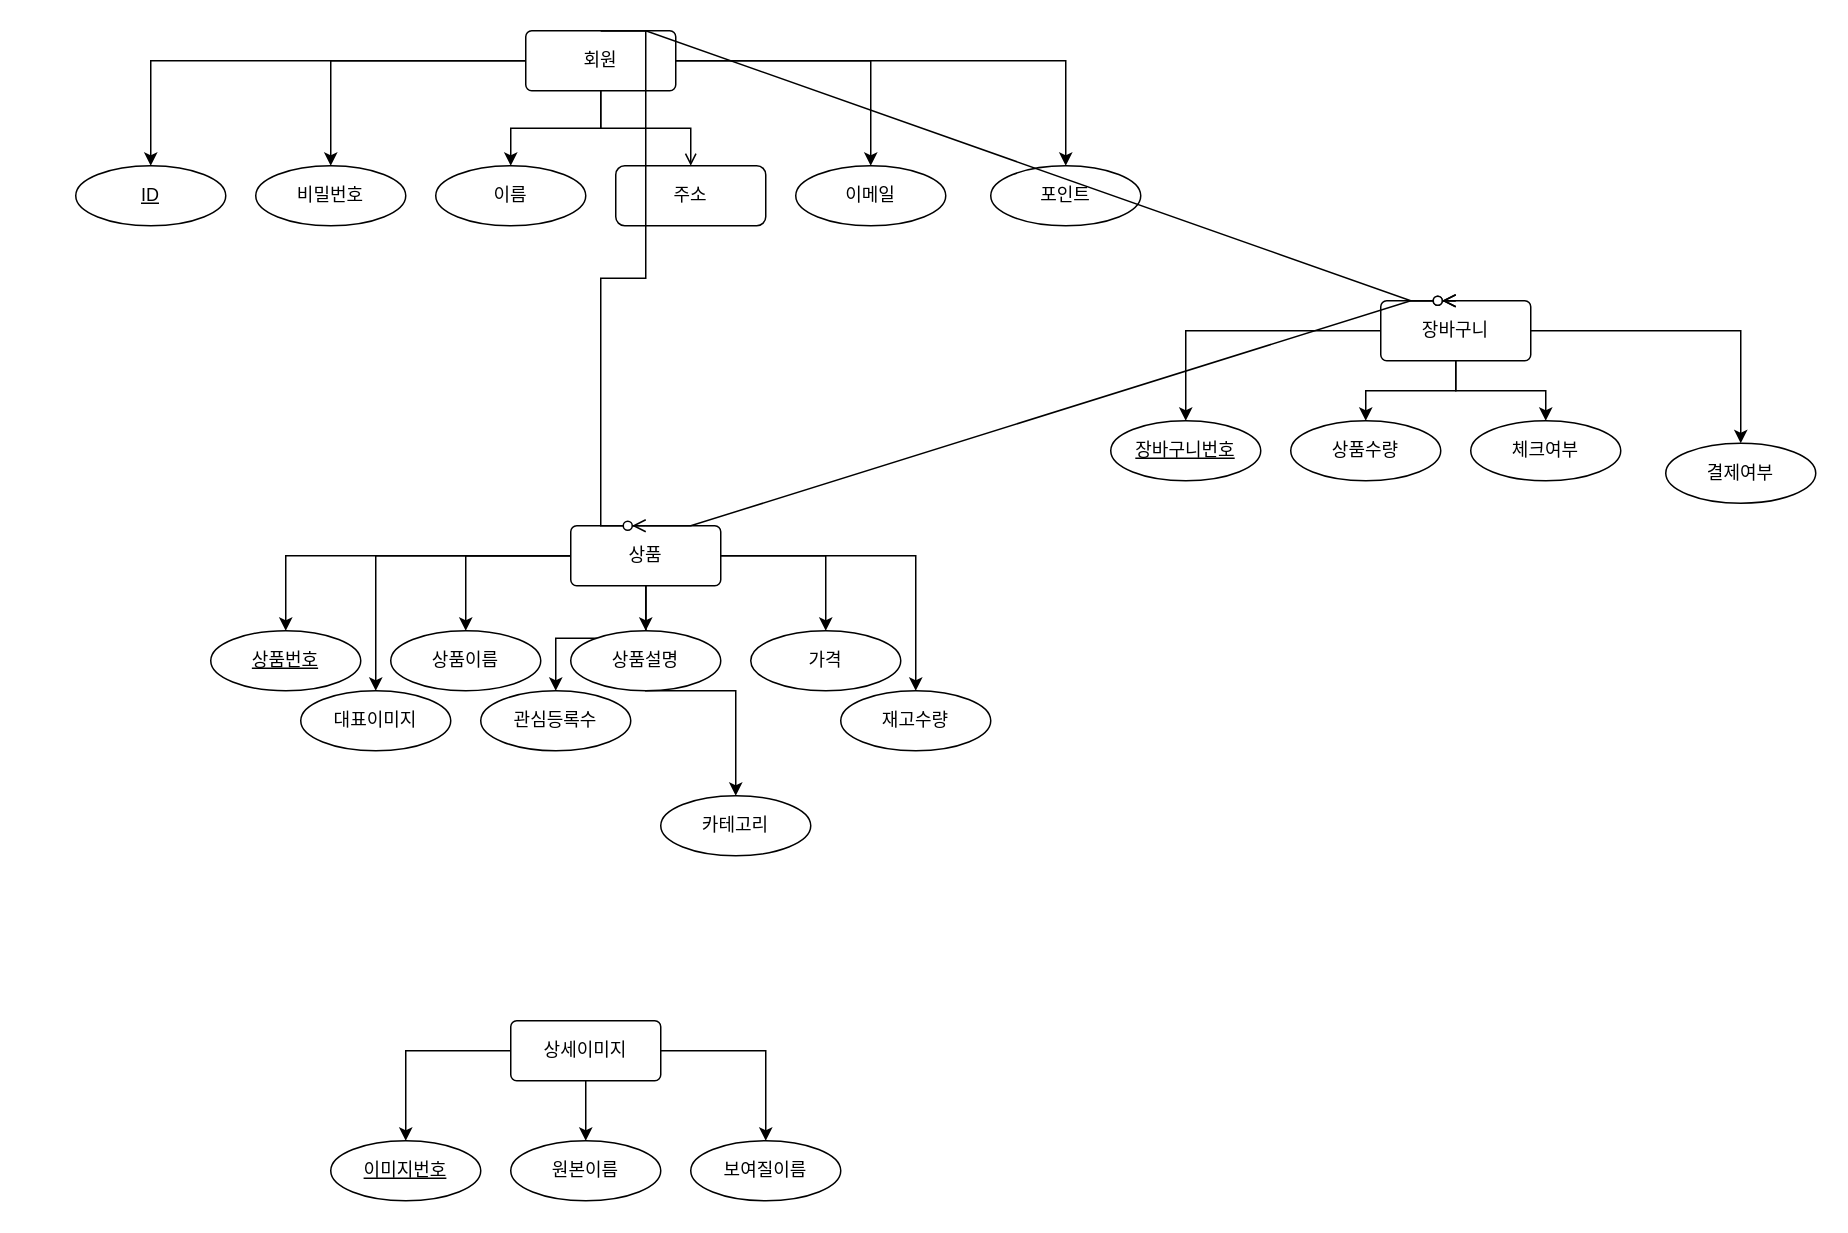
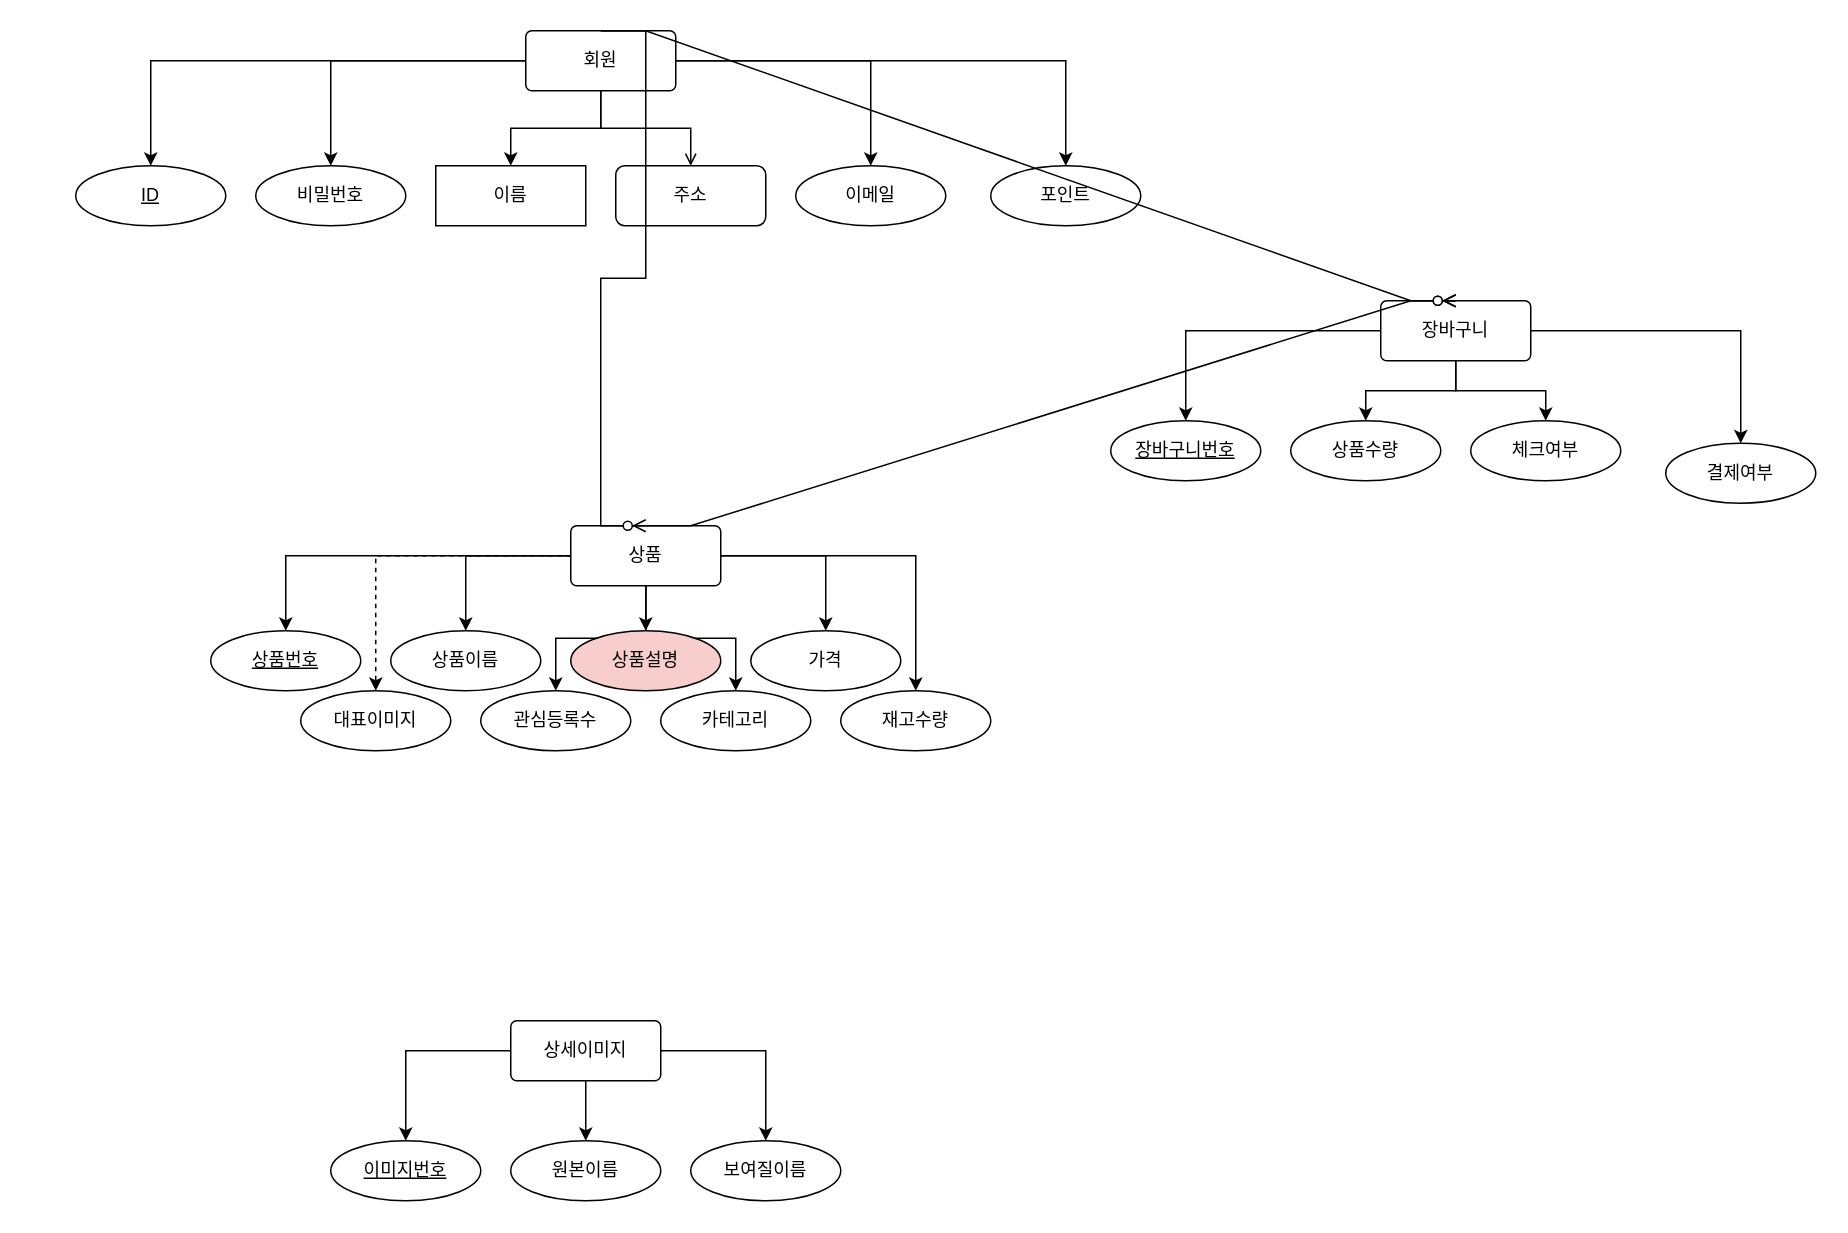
node "이름": shape ellipse -> rectangle
edge "상품" -> "대표이미지": style solid -> dashed
node "상품설명": fillcolor #ffffff -> #f8cecc
node "카테고리": moved (736, 826) -> (736, 721)
